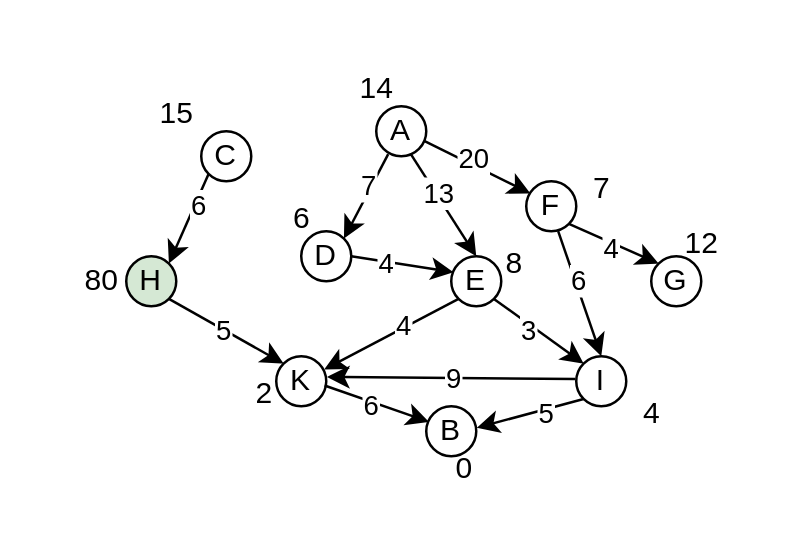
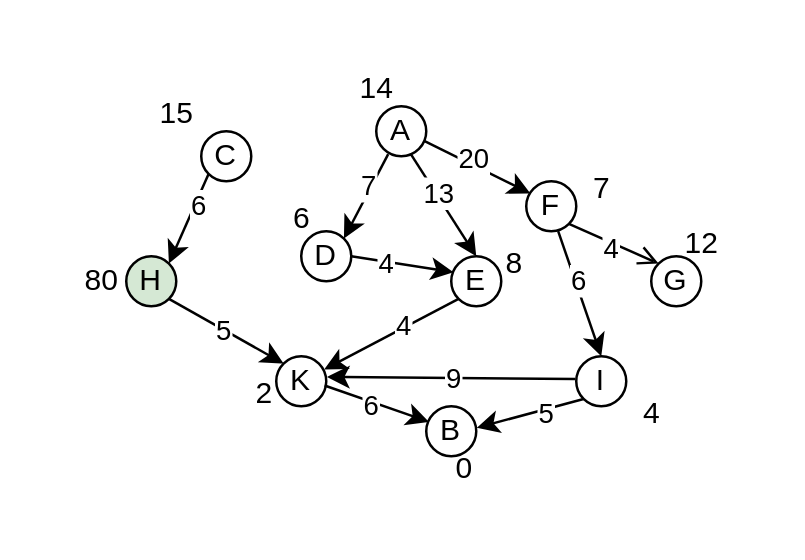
edge "F" -> "G": arrowhead classic -> open
edge "E" -> "I": removed, label "3"
